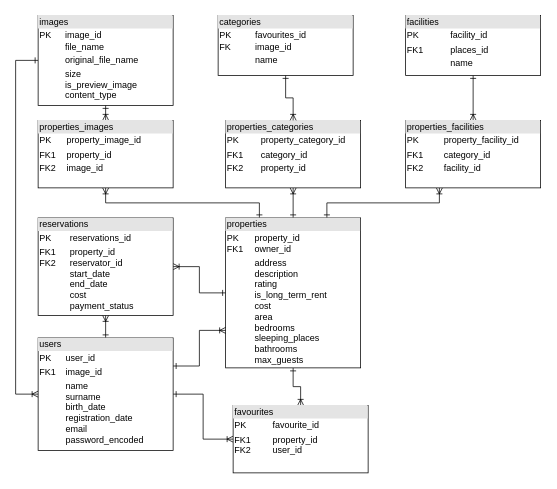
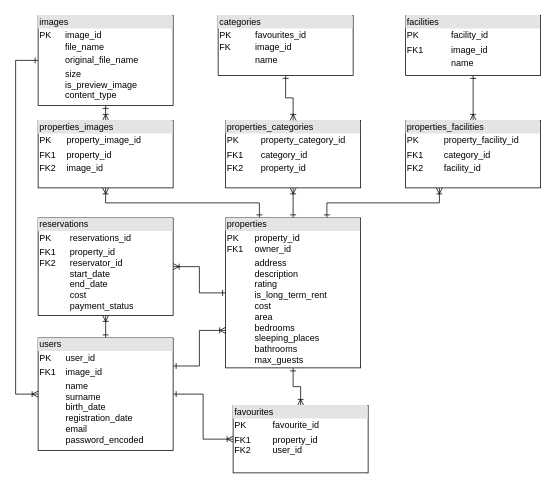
node "facilities PK facility_id FK1 places_id name": label "facilities PK facility_id FK1 places_id name" -> "facilities PK facility_id FK1 image_id name"
